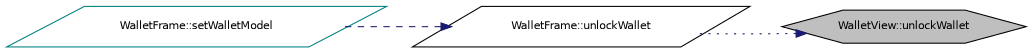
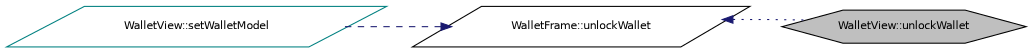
node "WalletFrame::setWalletModel": label "WalletFrame::setWalletModel" -> "WalletView::setWalletModel"
edge "WalletFrame::unlockWallet" -> "WalletView::unlockWallet": reversed
